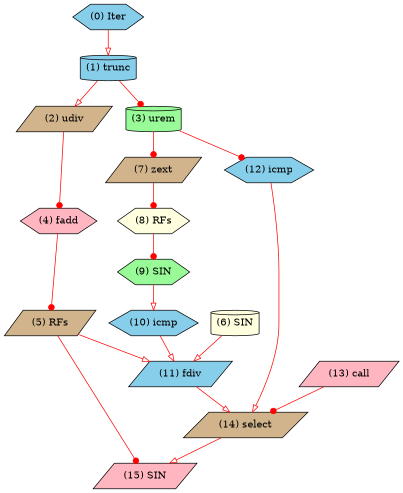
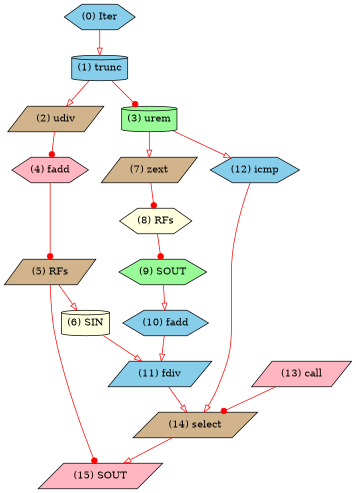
edge "(3) urem" -> "(7) zext": arrowhead dot -> onormal
edge "(3) urem" -> "(12) icmp": arrowhead dot -> onormal
node "(9) SIN": label "(9) SIN" -> "(9) SOUT"
node "(10) icmp": label "(10) icmp" -> "(10) fadd"
edge "(5) RFs" -> "(11) fdiv": now "(5) RFs" -> "(6) SIN"
node "(15) SIN": label "(15) SIN" -> "(15) SOUT"
